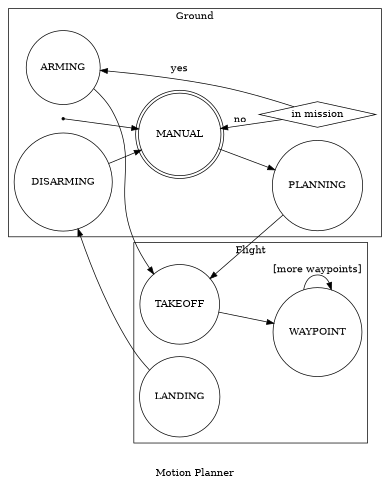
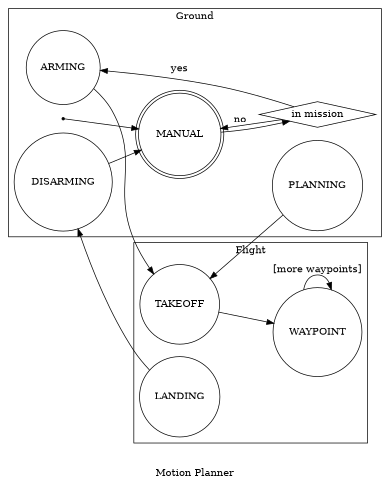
edge "MANUAL" -> "PLANNING": now "MANUAL" -> "in mission"
